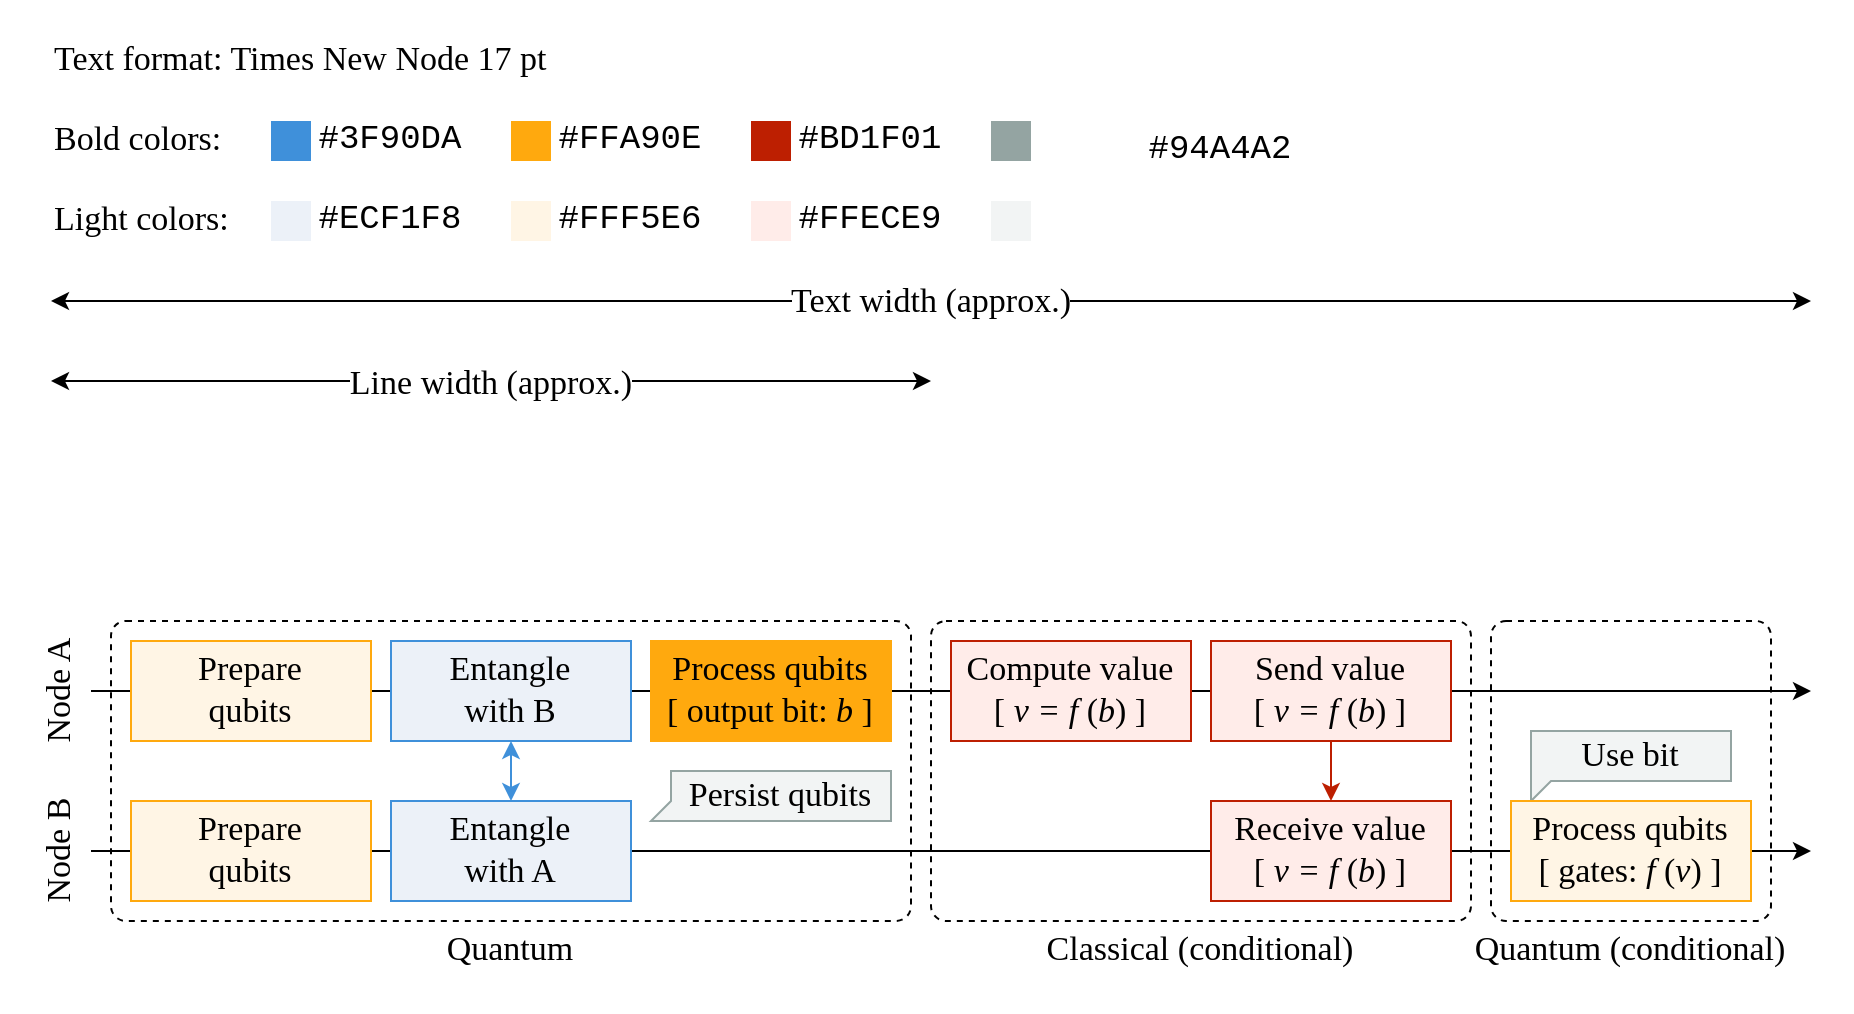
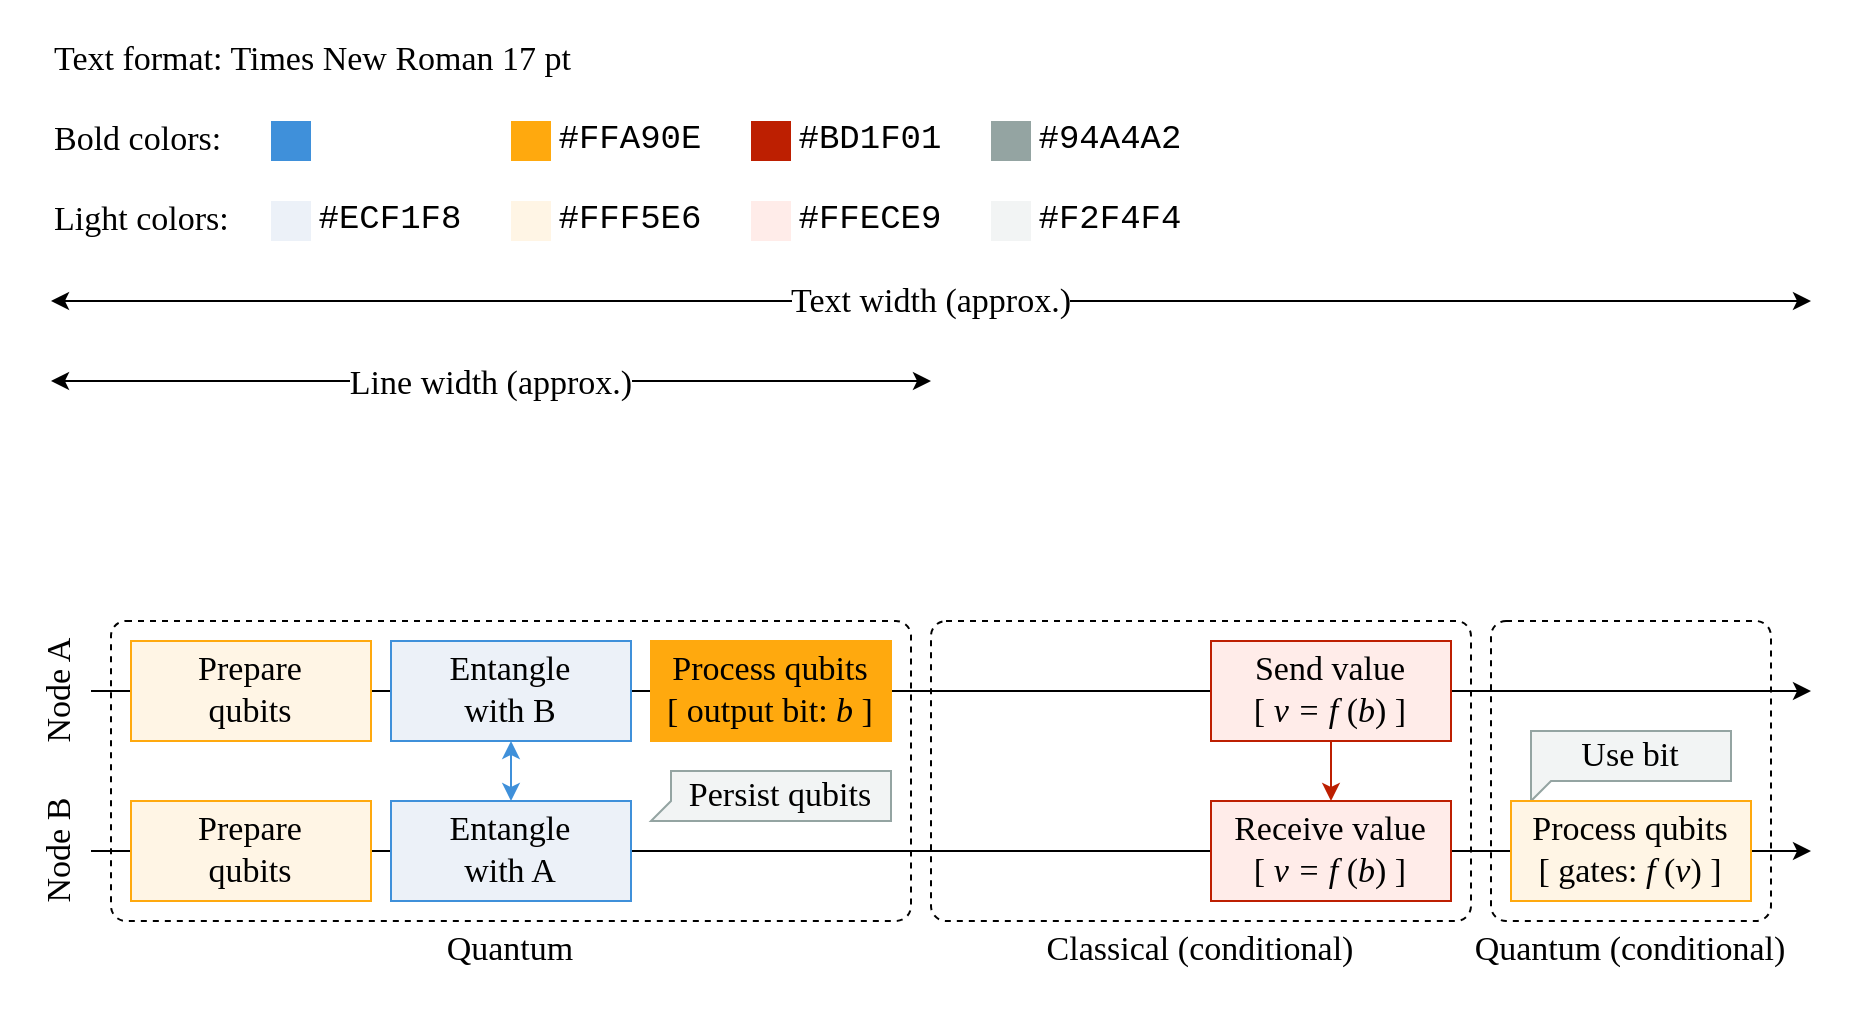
node "Text format: Times New Node 17 pt": label "Text format: Times New Node 17 pt" -> "Text format: Times New Roman 17 pt"
node "#3F90DA": removed
node "#94A4A2": moved (1221, 151) -> (1111, 141)
node "#F2F4F4": added
node "Compute value [ v = f (b) ]": removed
